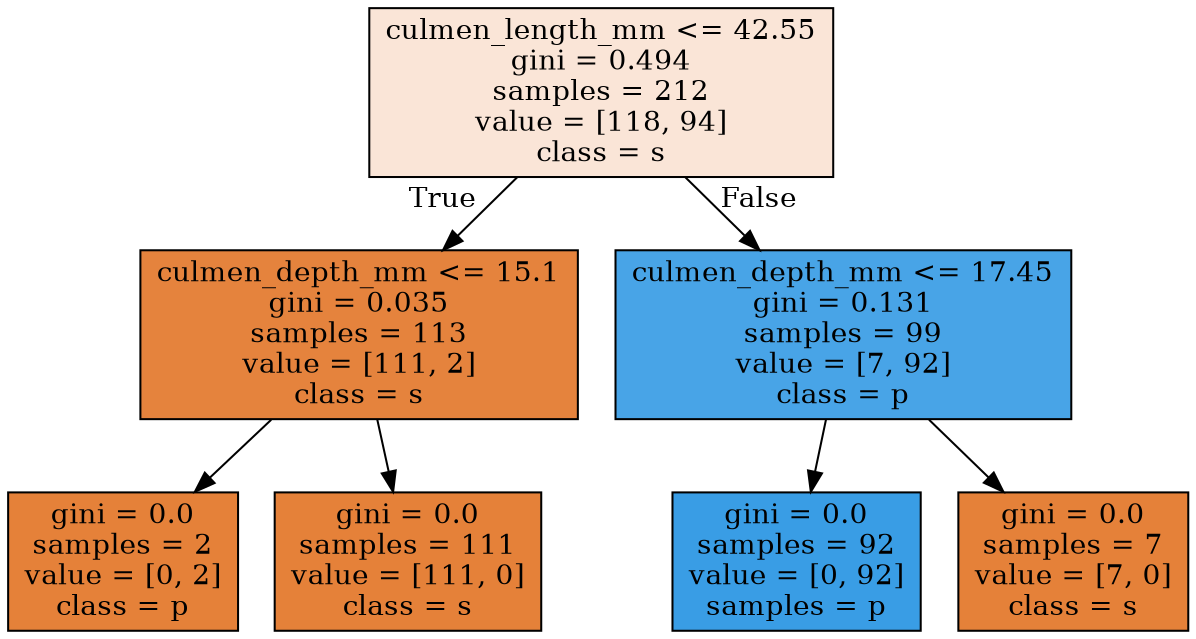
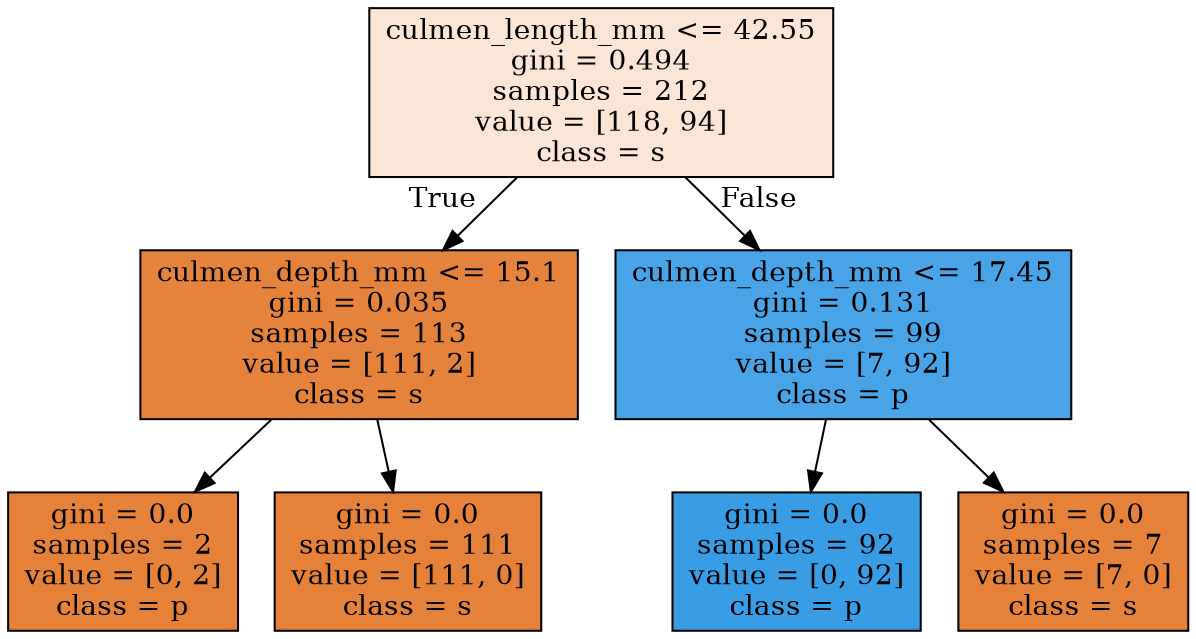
node "gini = 0.0 samples = 92 value = [0, 92] samples = p": label "gini = 0.0 samples = 92 value = [0, 92] samples = p" -> "gini = 0.0 samples = 92 value = [0, 92] class = p"
